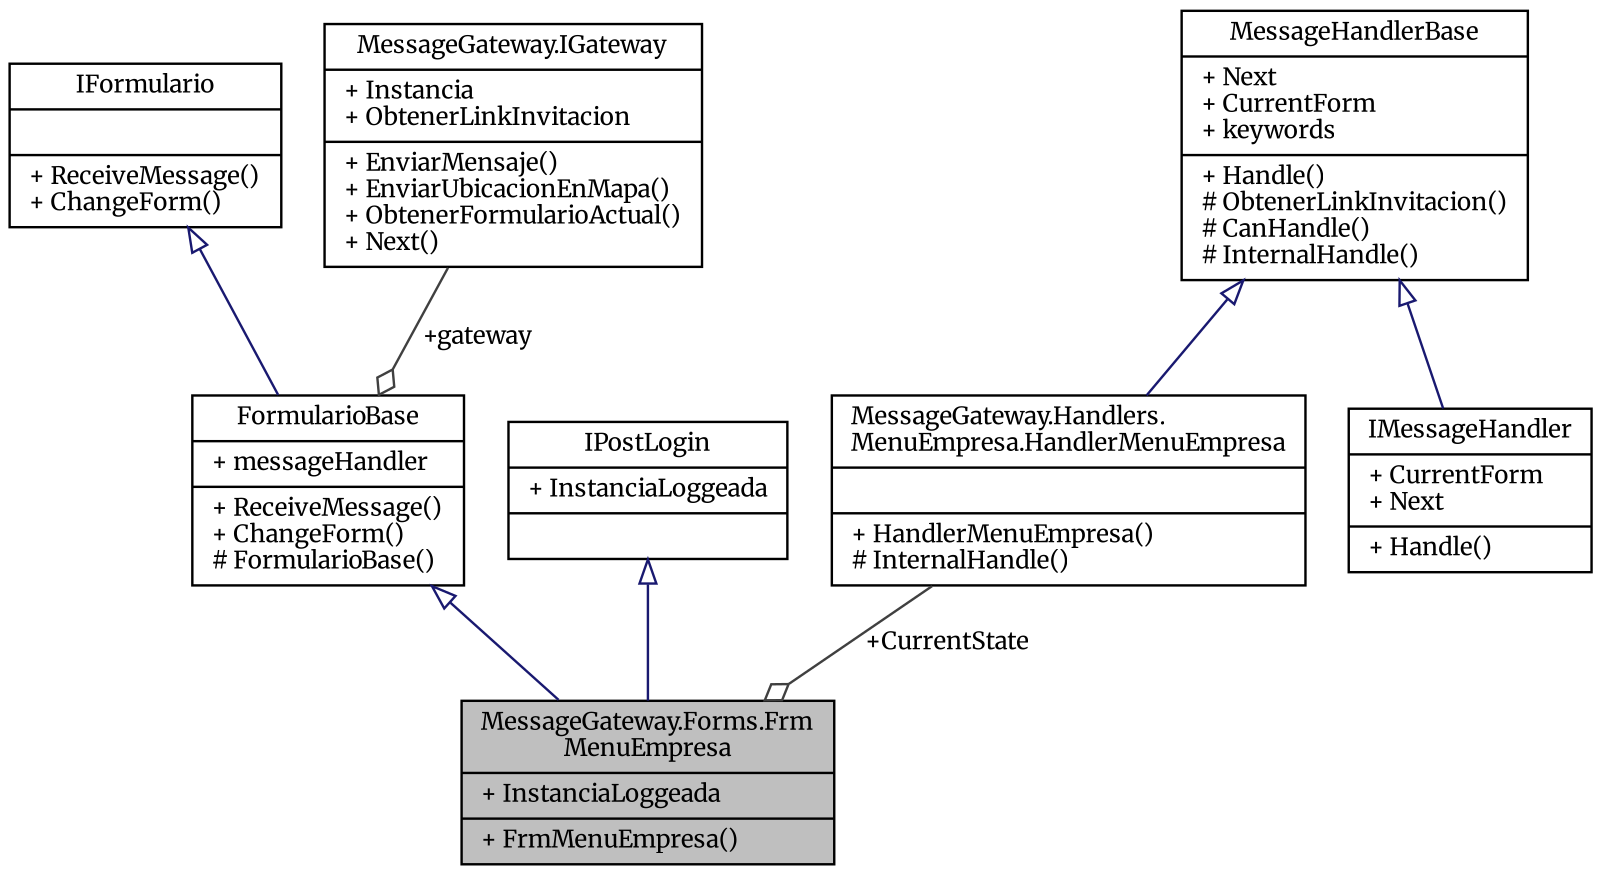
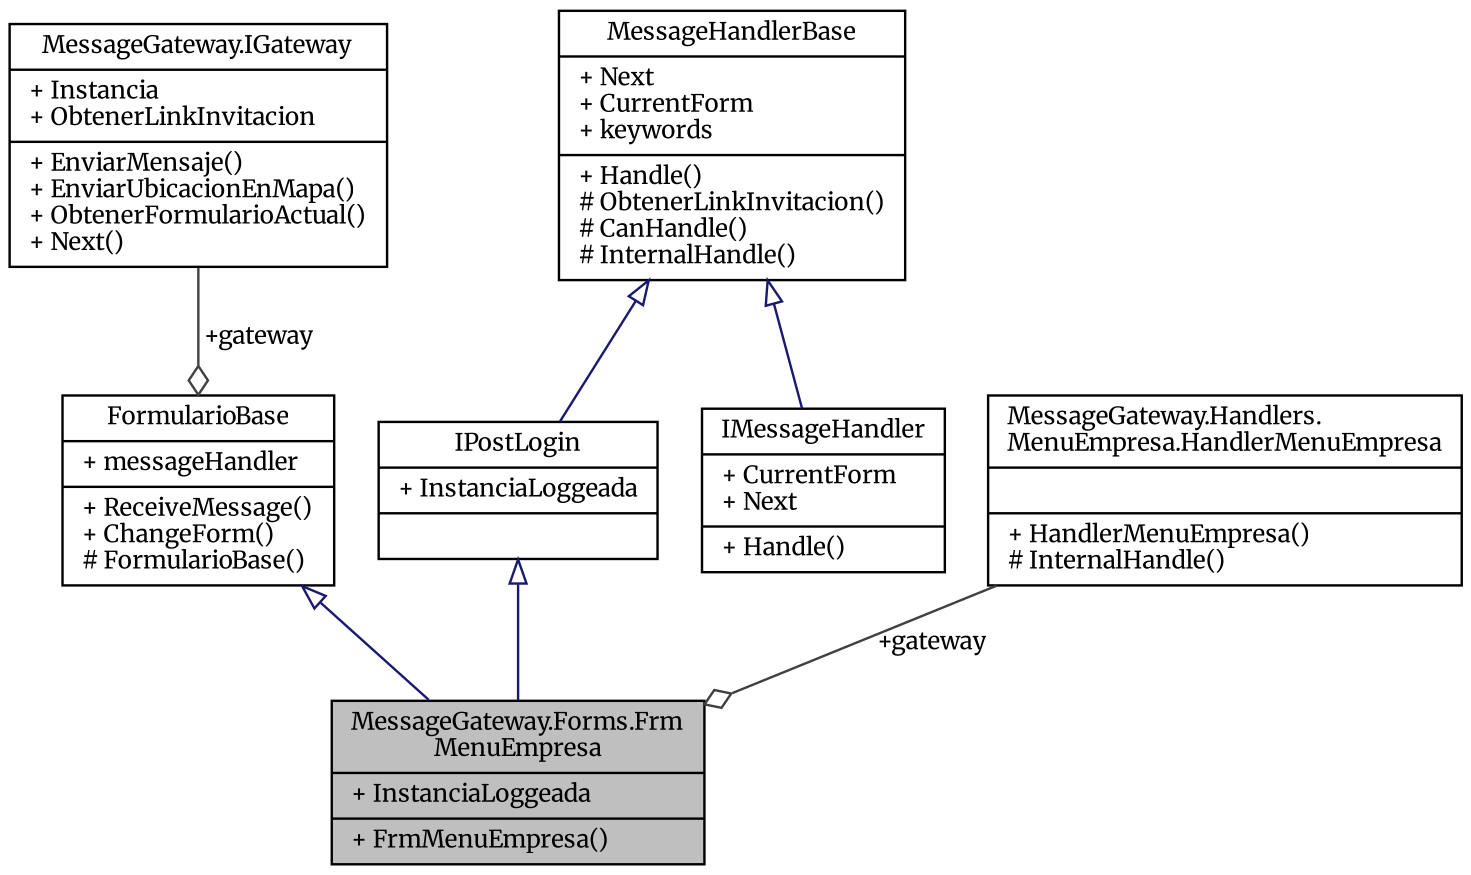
node "IFormulario": removed
edge "MessageGateway.Handlers." -> "MessageHandlerBase": now "IPostLogin" -> "MessageHandlerBase"
edge "MessageGateway.Handlers." -> "MessageGateway.Forms.Frm": label " +CurrentState" -> " +gateway"
